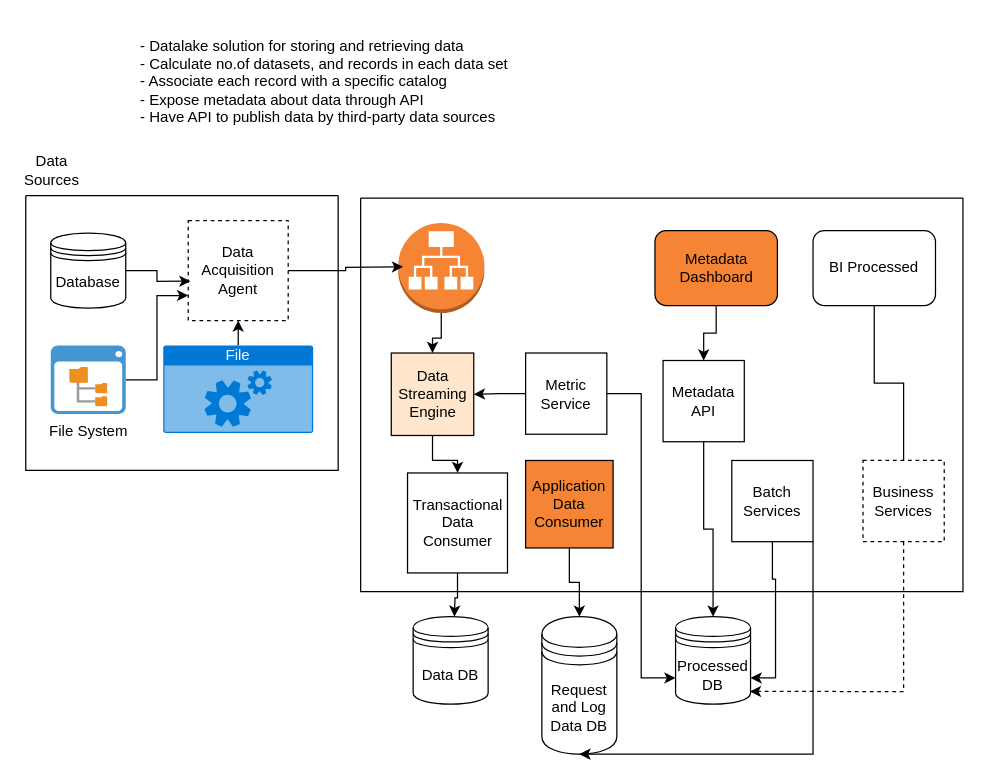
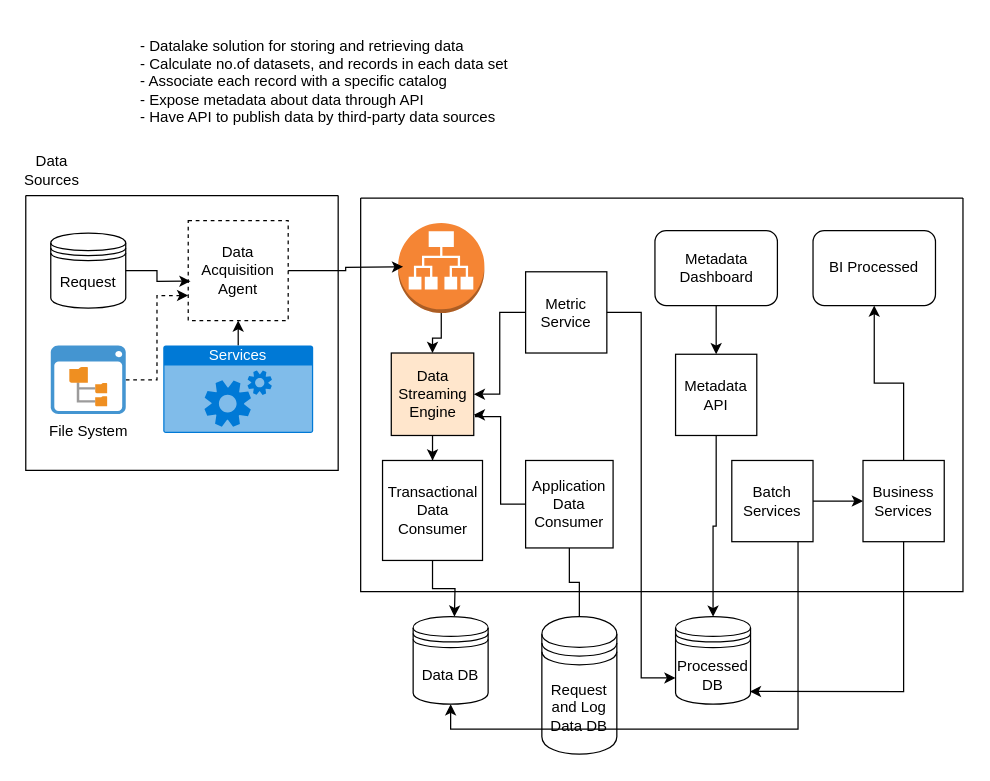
node "Metadata Dashboard": fillcolor #f58534 -> #ffffff
node "Database": label "Database" -> "Request"
edge "BI Processed" -- "Business Services": arrowhead none -> classic
edge "File System" -> "Data Acquisition Agent": style solid -> dashed
node "File": label "File" -> "Services"
node "Metric Service": moved (566, 394) -> (566, 313)
node "Metadata API": moved (704, 401) -> (716, 395)
edge "Application Data Consumer" -> "Data Streaming Engine": added
node "Business Services": style dashed -> solid
node "Application Data Consumer": fillcolor #f58534 -> #ffffff
node "Transactional Data Consumer": moved (458, 523) -> (433, 511)
edge "Application Data Consumer" -> "Request and Log Data DB": arrowhead classic -> none
edge "Batch Services" -> "Processed DB": now "Batch Services" -> "Business Services"
edge "Business Services" -> "Processed DB": style dashed -> solid
edge "Batch Services" -> "Data DB": added
edge "Batch Services" -> "Request and Log Data DB": removed
